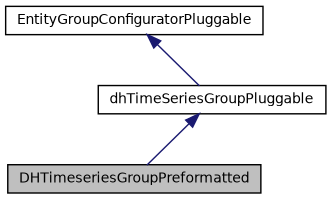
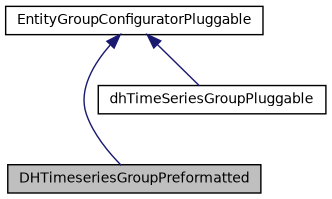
edge "DHTimeseriesGroupPreformatted" -> "dhTimeSeriesGroupPluggable": now "DHTimeseriesGroupPreformatted" -> "EntityGroupConfiguratorPluggable"
